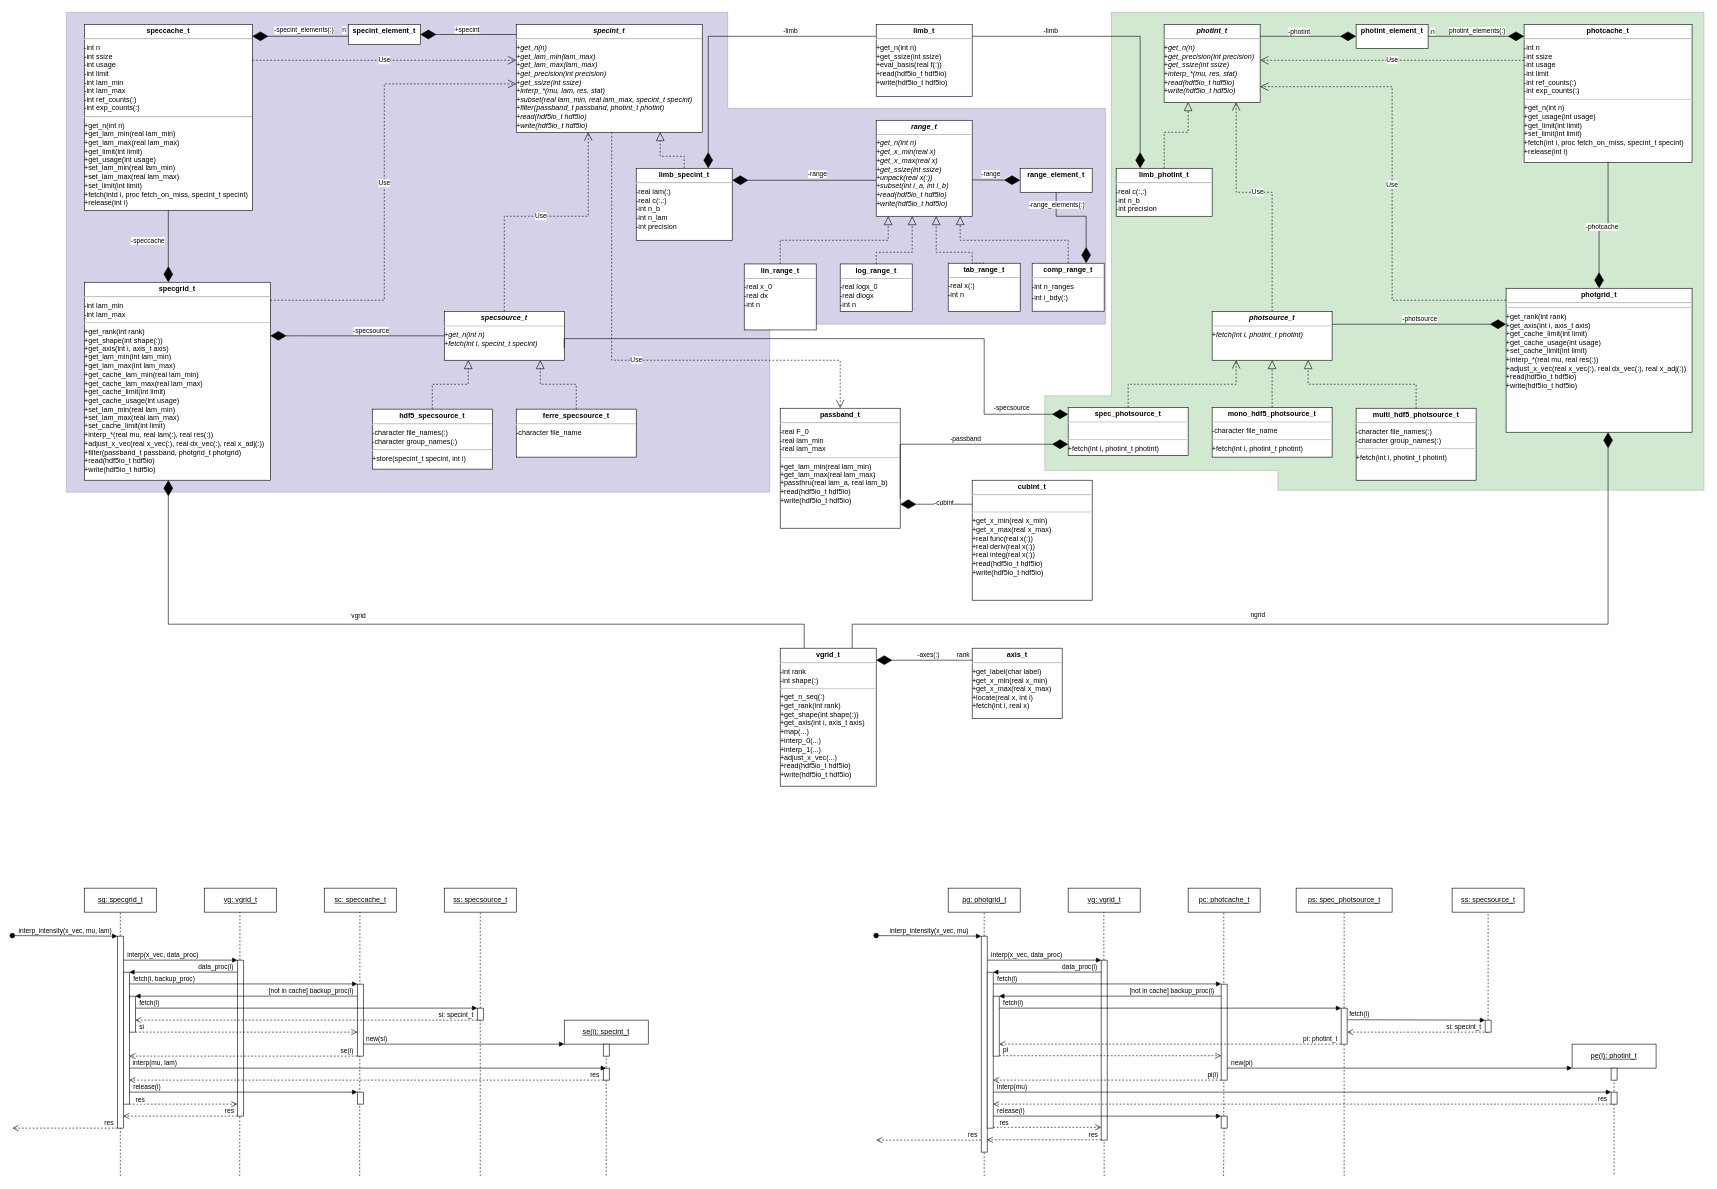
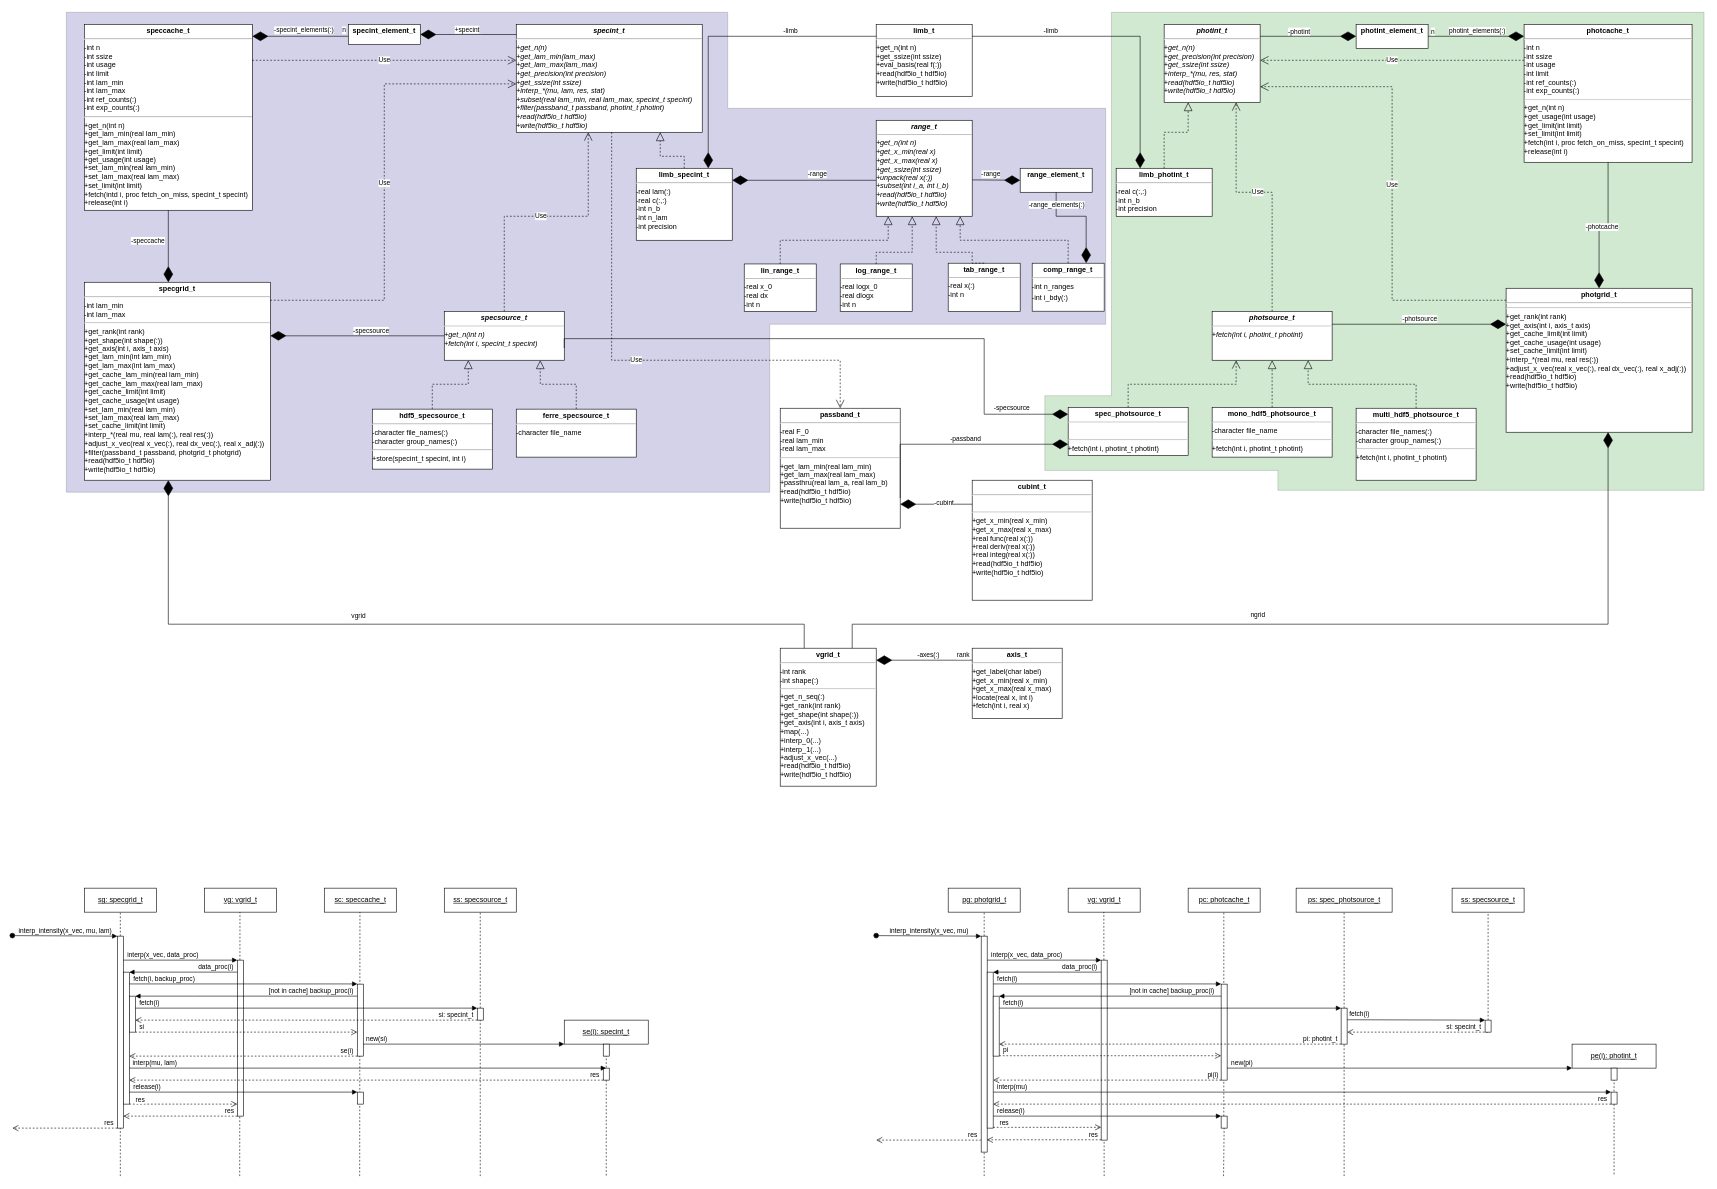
node "lin_range_t -real x_0 -real dx -int n": size 72x66 -> 72x47
